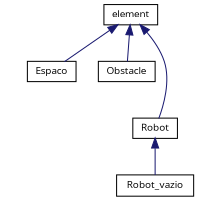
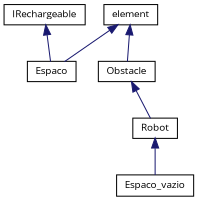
node "IRechargeable": added
edge "Robot" -> "element": now "Robot" -> "Obstacle"
node "Robot_vazio": label "Robot_vazio" -> "Espaco_vazio"
